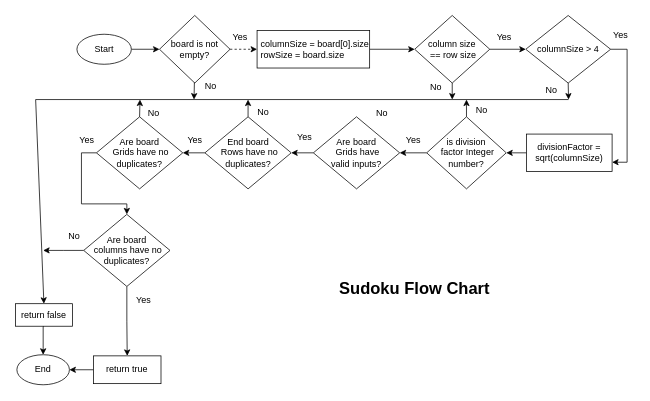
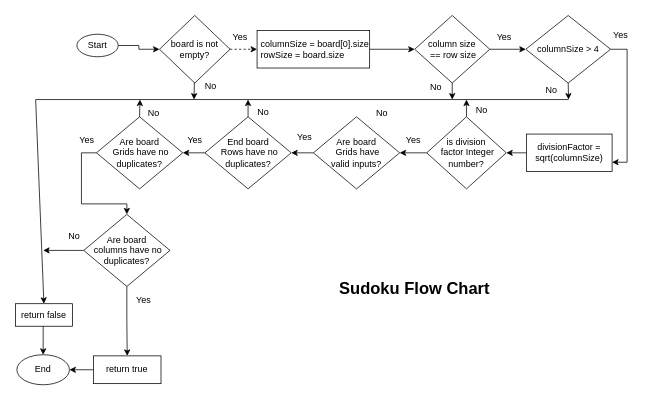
node "Start": size 54x30 -> 41x23
